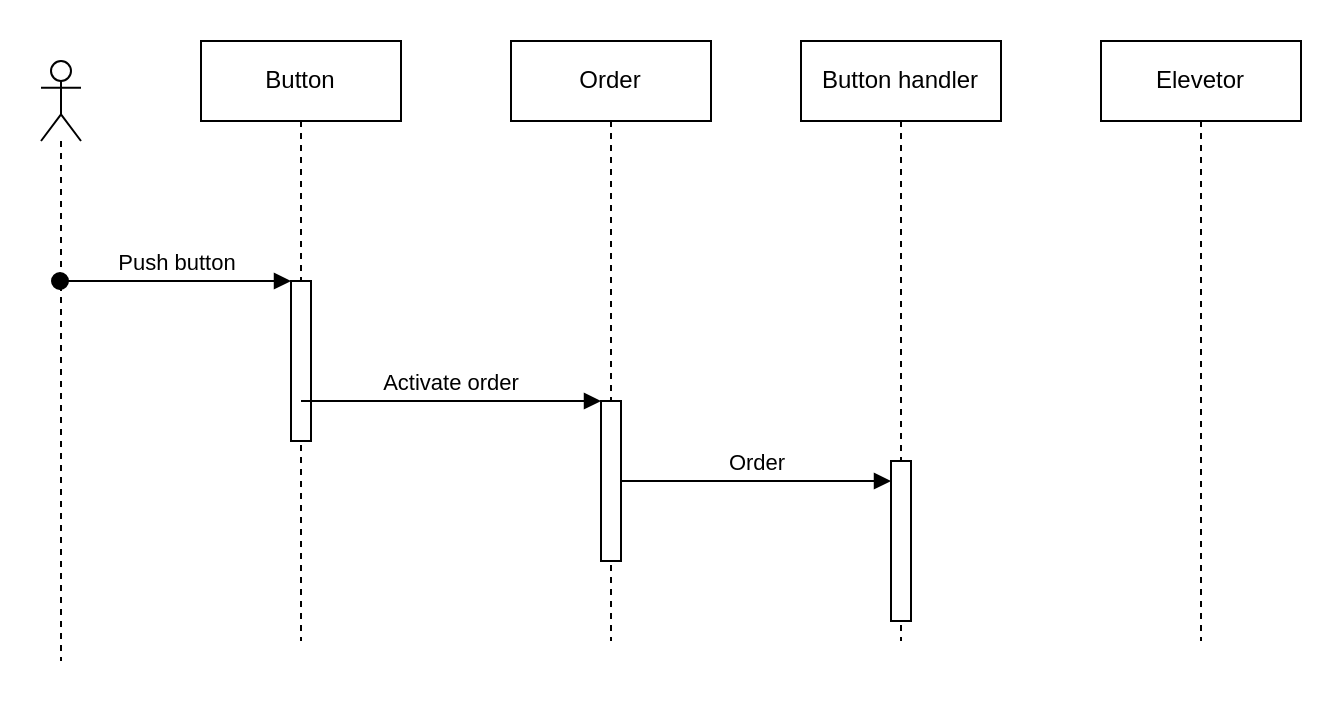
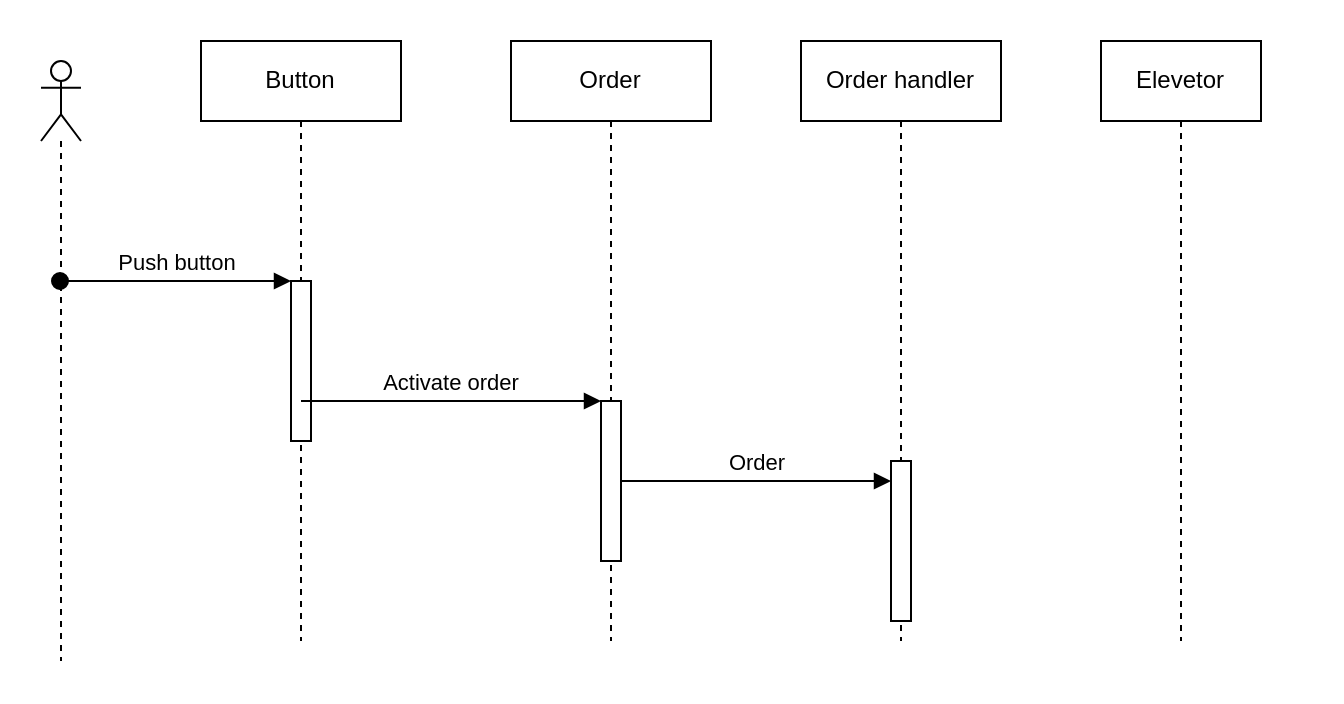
node "Button handler": label "Button handler" -> "Order handler"
node "Elevetor": size 200x600 -> 160x600
